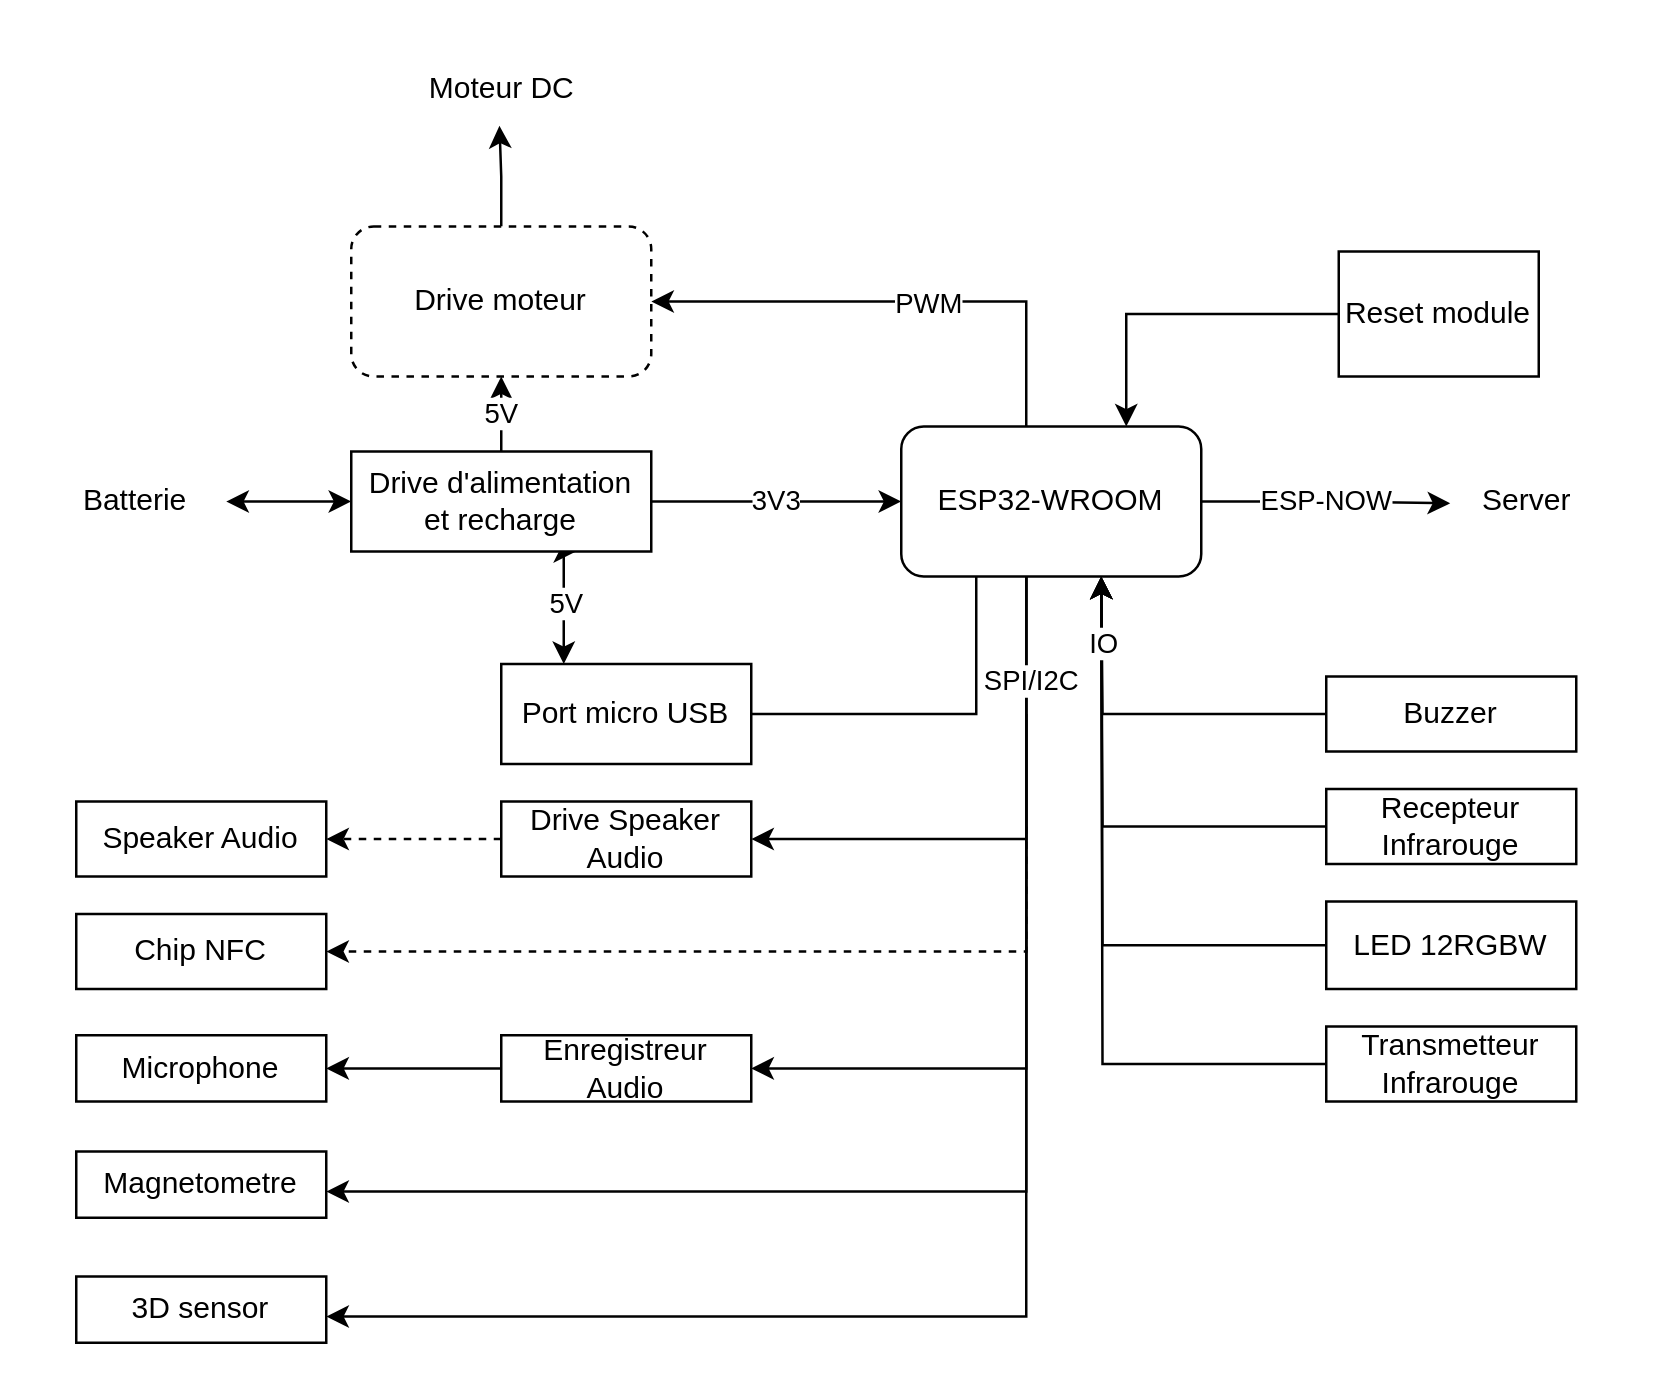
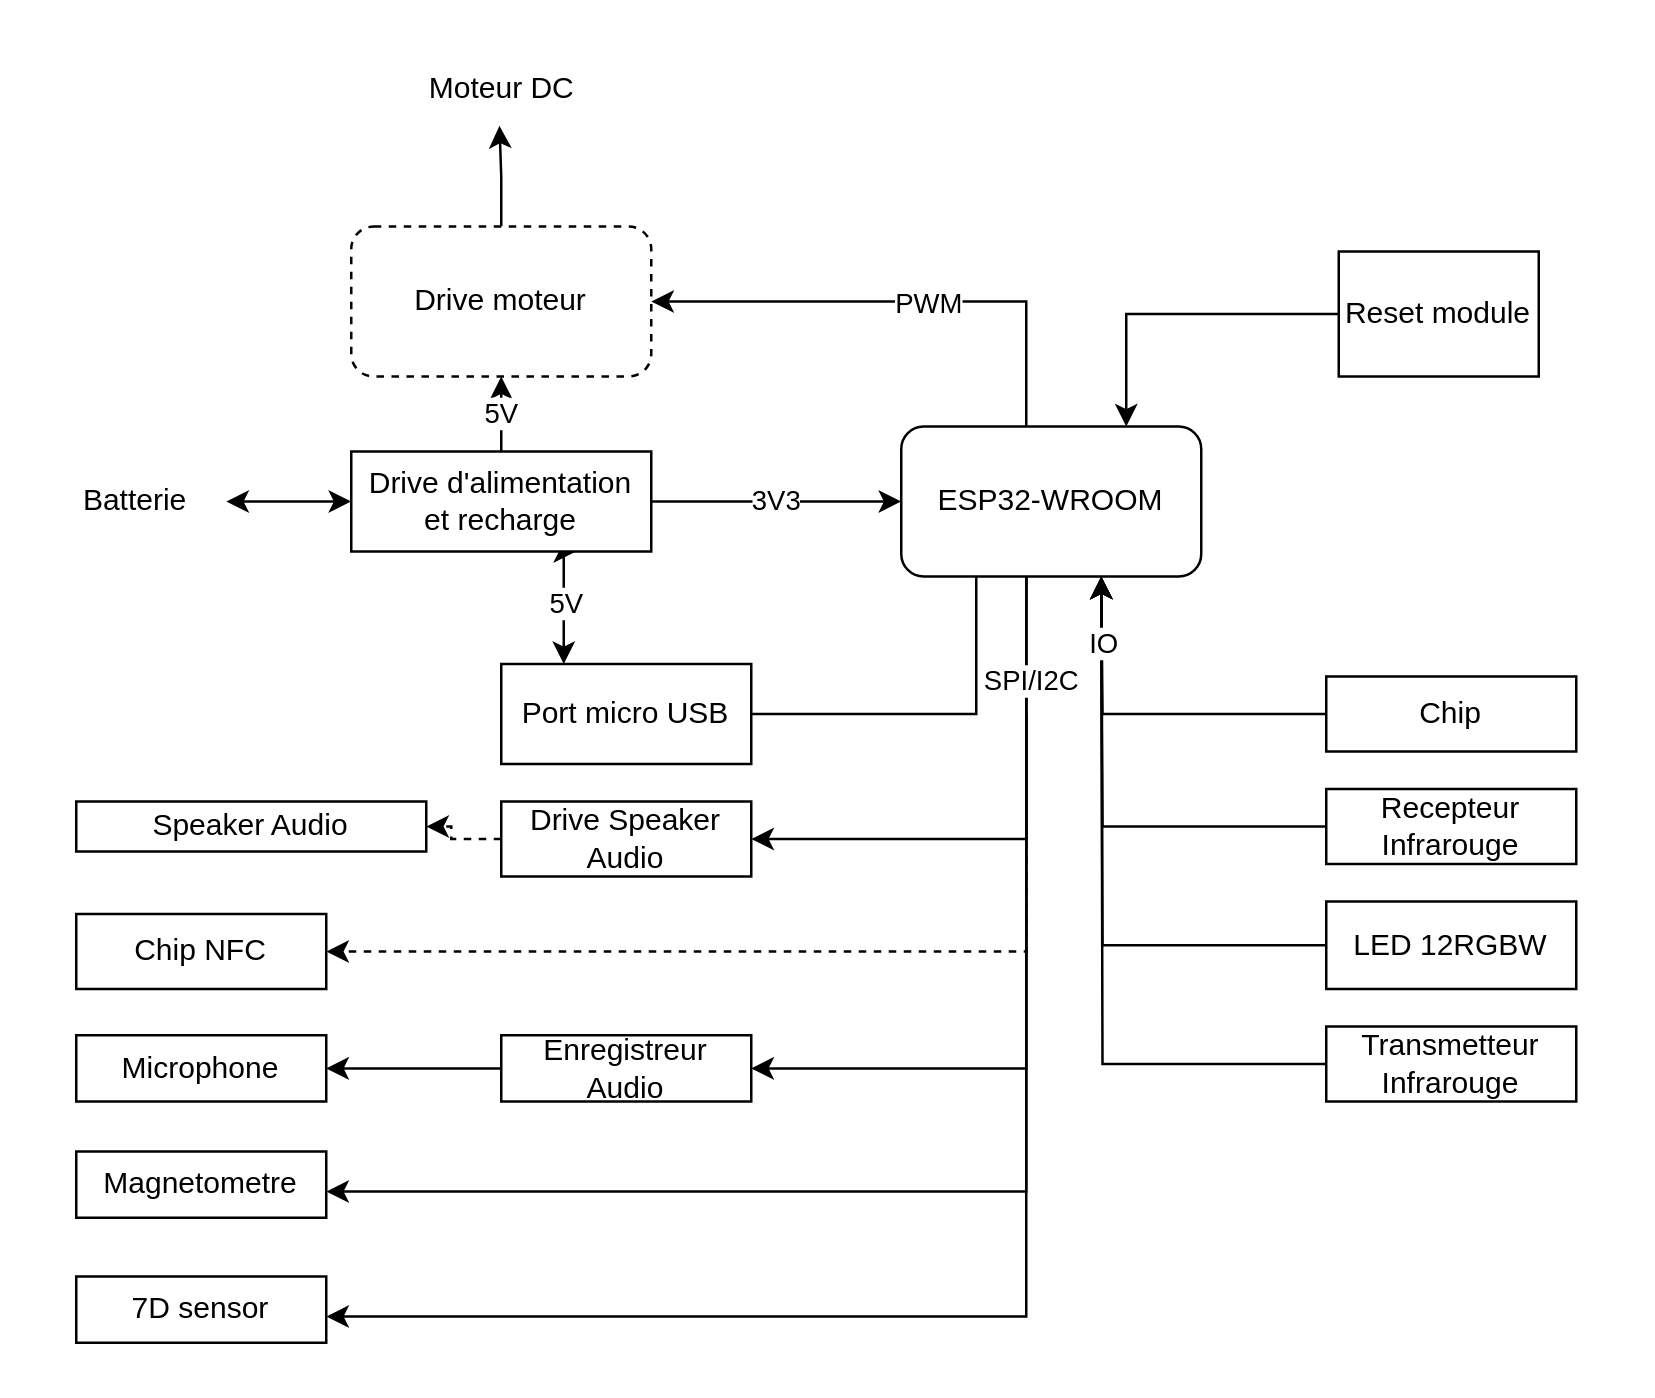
edge "ESP32-WROOM" -> "Server": removed, label "ESP-NOW"
node "Server": removed
node "Buzzer": label "Buzzer" -> "Chip"
node "Speaker Audio": size 250x75 -> 350x50
node "3D sensor": label "3D sensor" -> "7D sensor"
